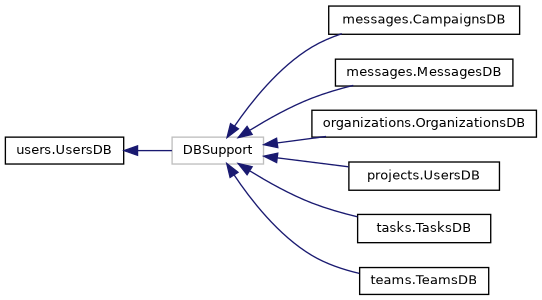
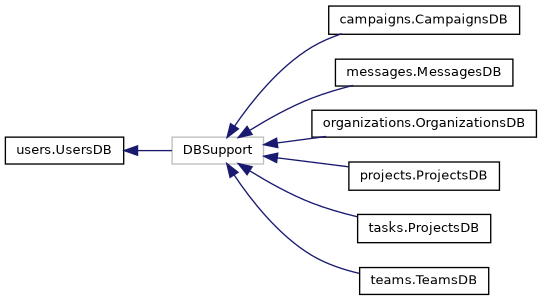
node "messages.CampaignsDB": label "messages.CampaignsDB" -> "campaigns.CampaignsDB"
node "projects.UsersDB": label "projects.UsersDB" -> "projects.ProjectsDB"
node "tasks.TasksDB": label "tasks.TasksDB" -> "tasks.ProjectsDB"
